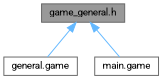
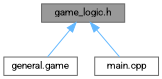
node "game_general.h": label "game_general.h" -> "game_logic.h"
node "main.game": label "main.game" -> "main.cpp"
